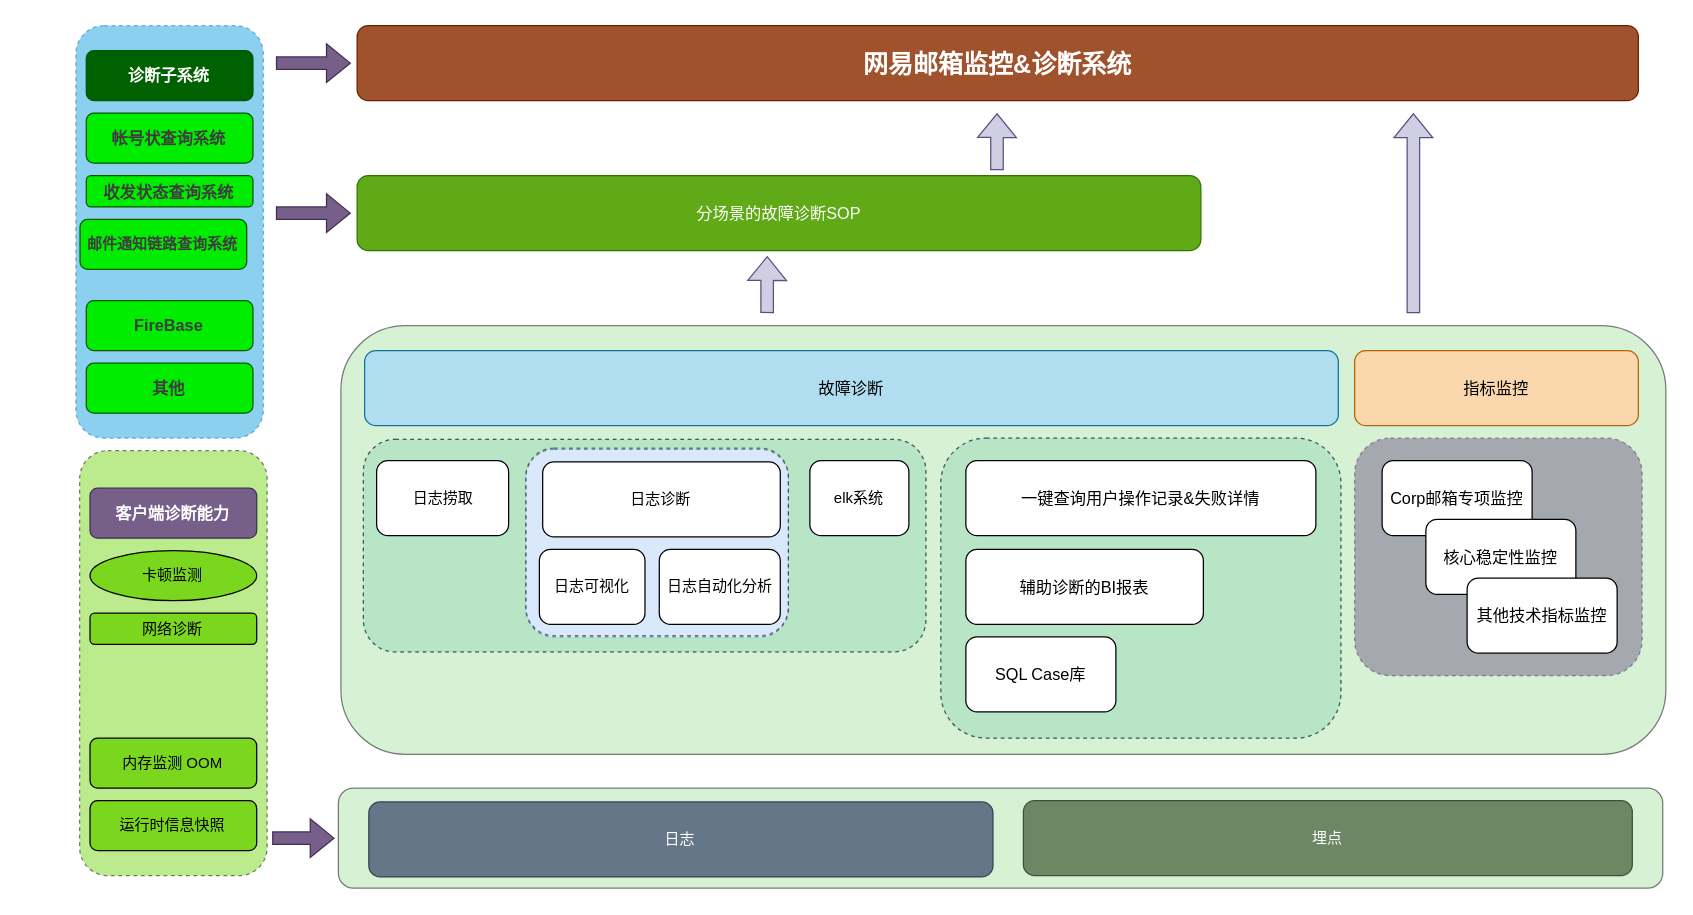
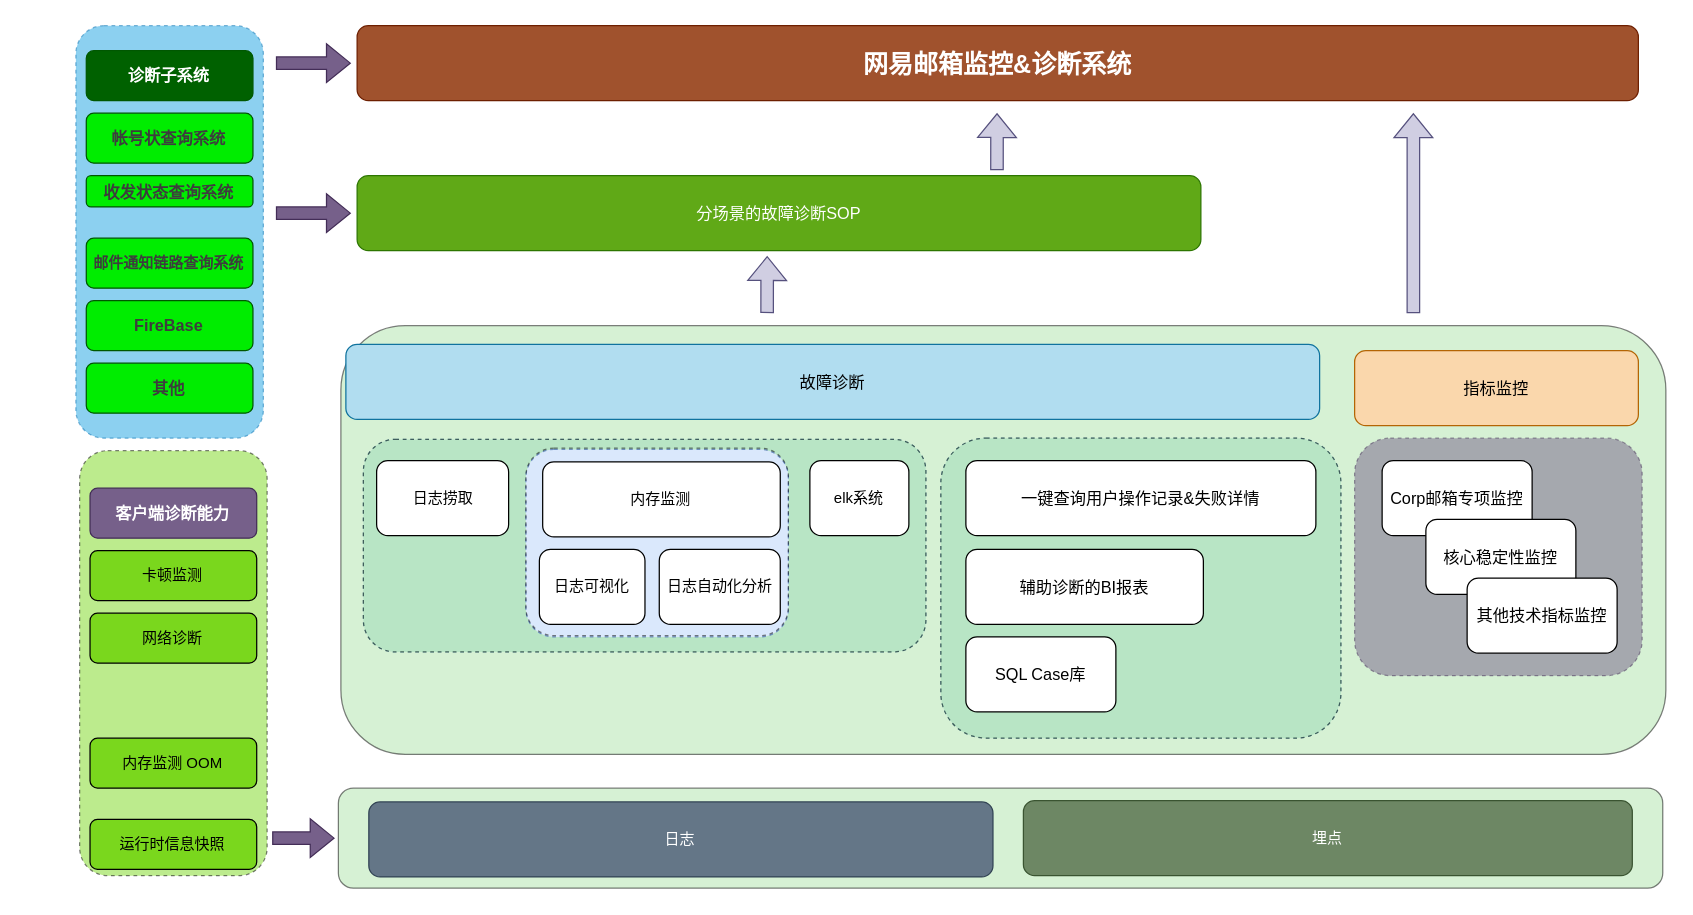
node "邮件通知链路查询系统": moved (163, 244) -> (169, 263)
node "故障诊断": moved (851, 388) -> (833, 382)
node "日志诊断": label "日志诊断" -> "内存监测"
node "卡顿监测": shape ellipse -> rounded rectangle
node "网络诊断": size 167x31 -> 167x50
node "运行时信息快照": moved (173, 826) -> (173, 844)
